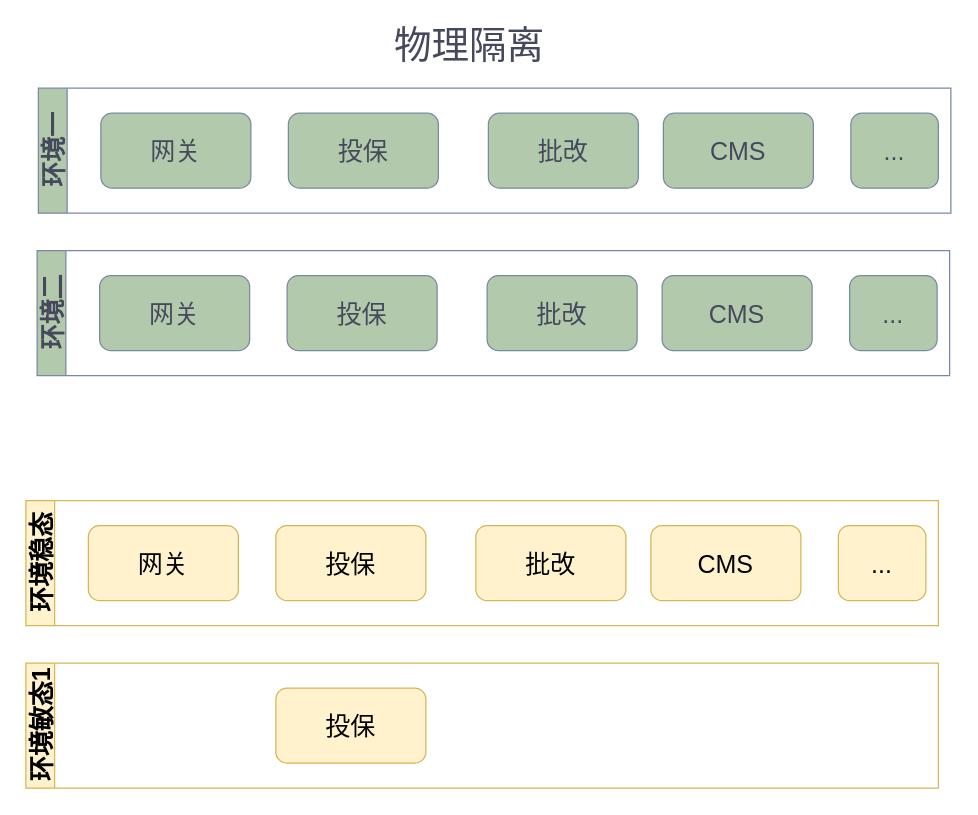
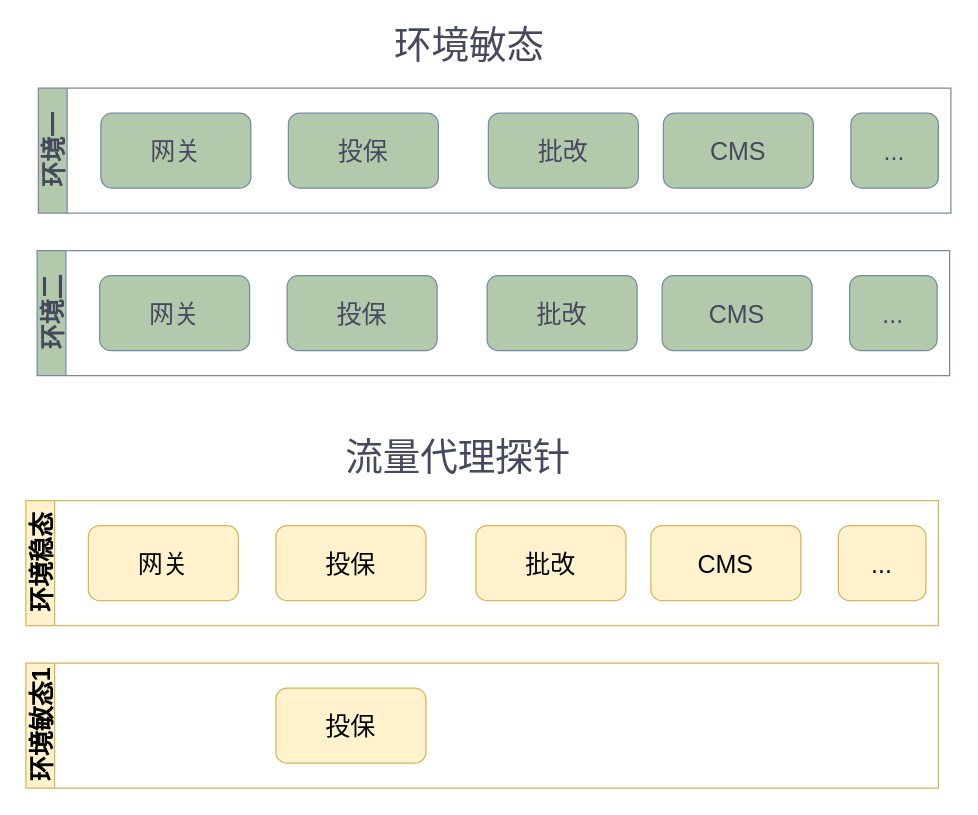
node "物理隔离": label "物理隔离" -> "环境敏态"
node "流量代理探针": added
